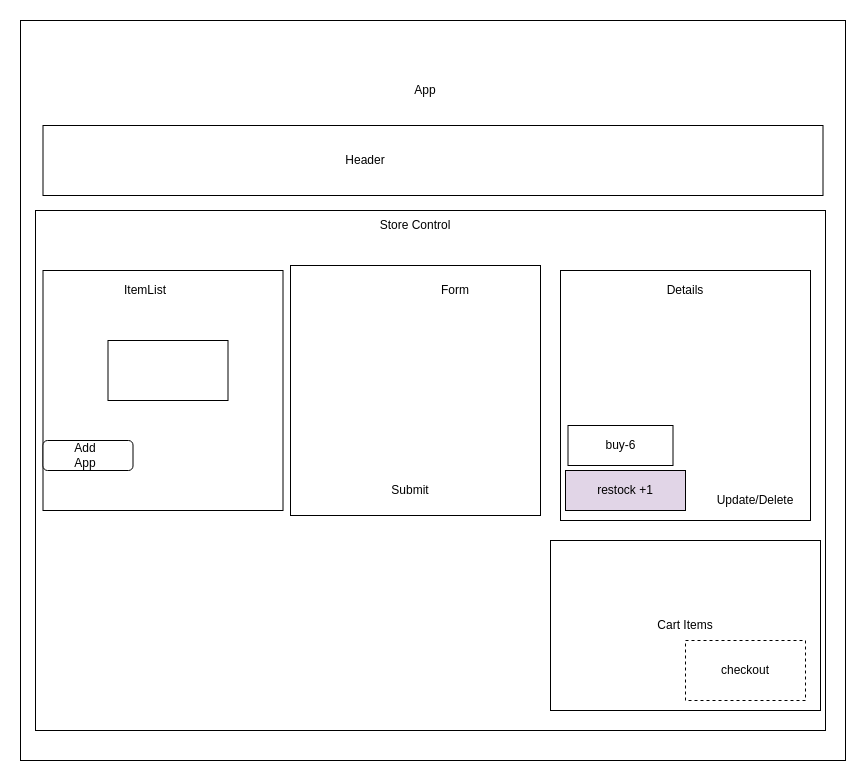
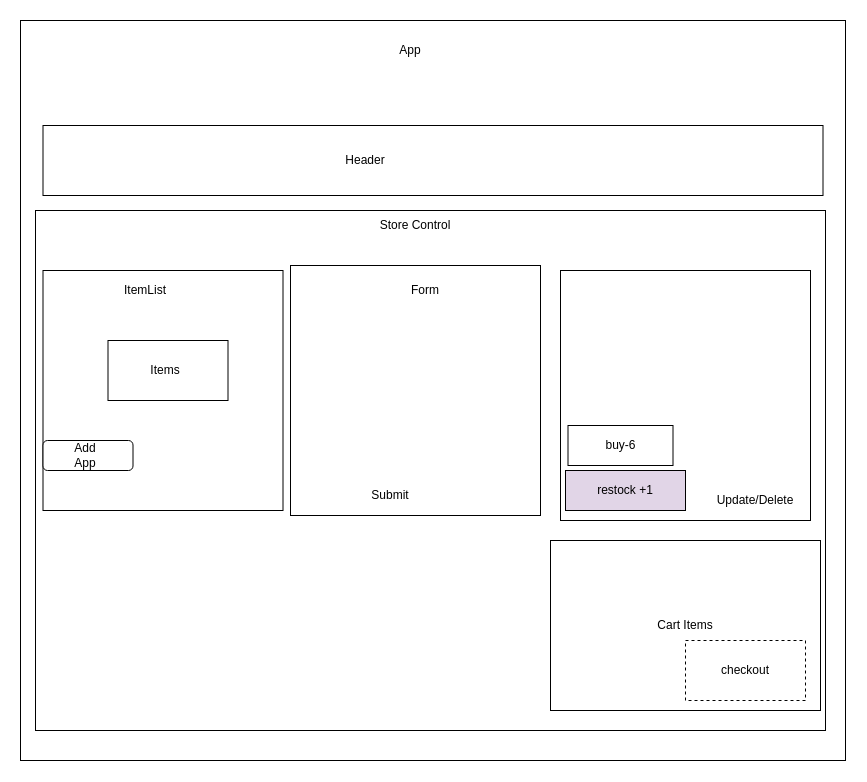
node "App": moved (426, 91) -> (411, 51)
node "Form": moved (456, 291) -> (426, 291)
node "Details": removed
node "Items": added
node "Submit": moved (411, 491) -> (391, 496)
